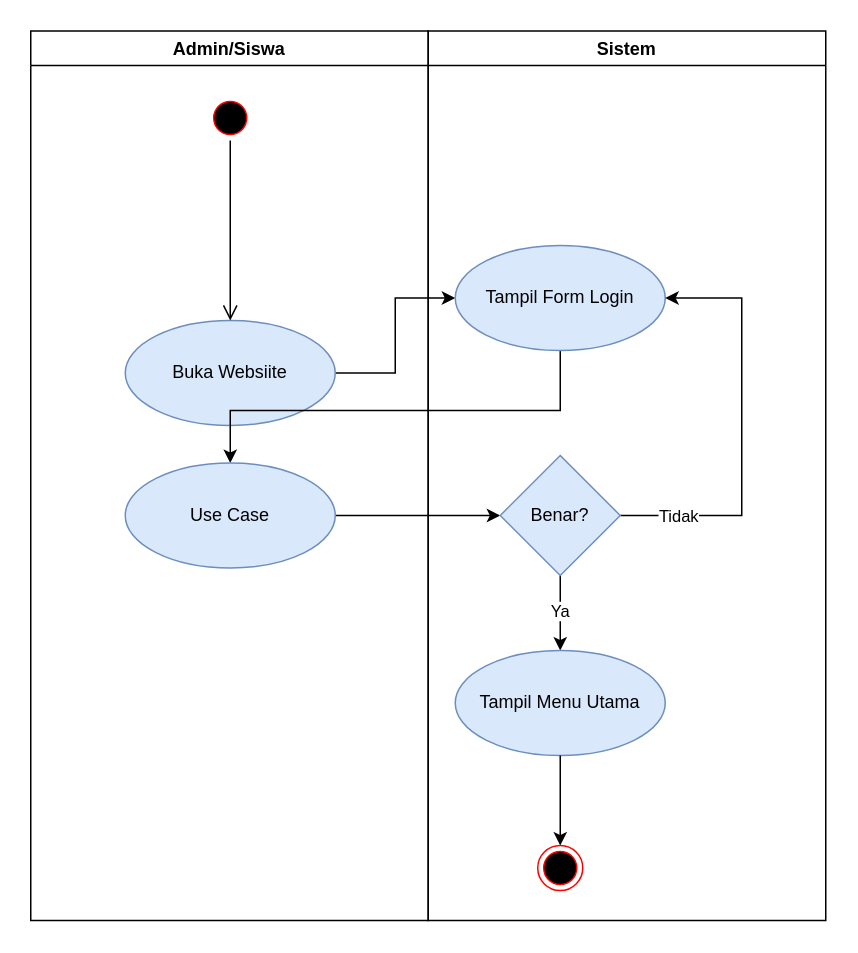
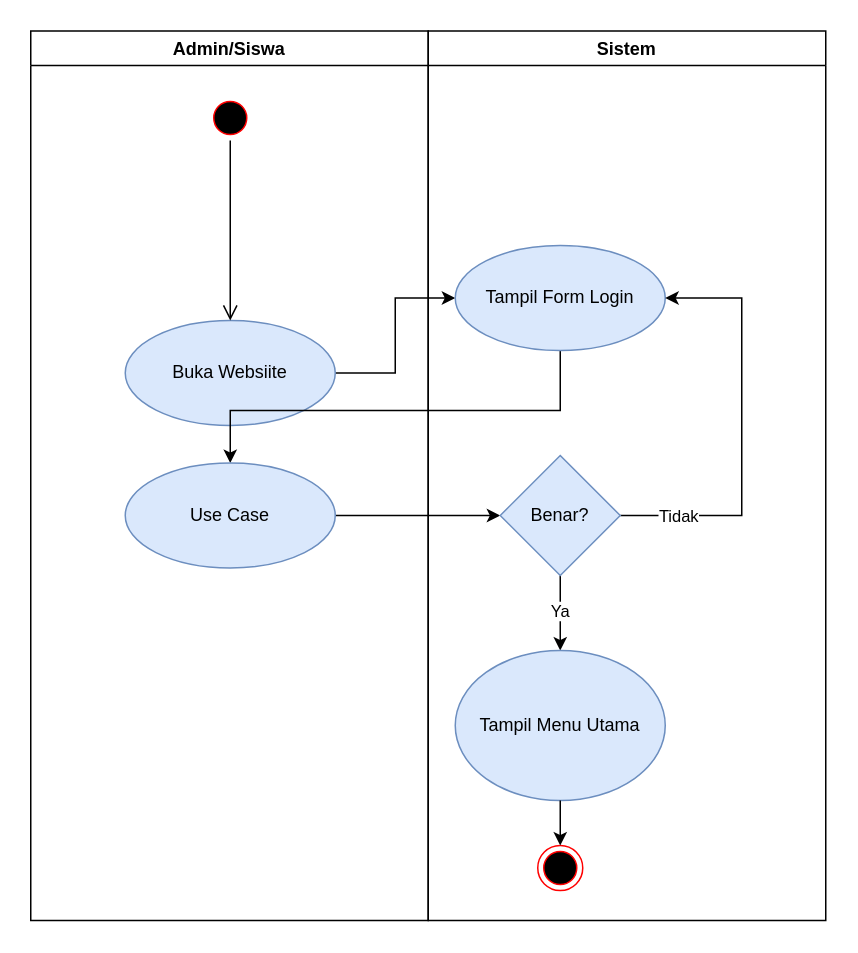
node "Tampil Menu Utama": size 210x105 -> 210x150
